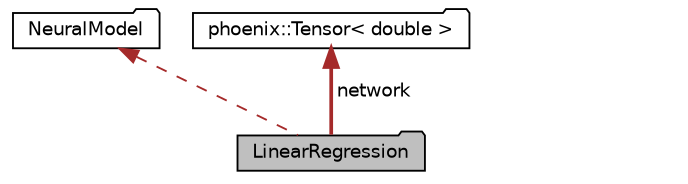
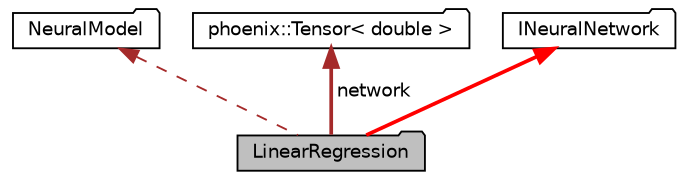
node "INeuralNetwork": added
